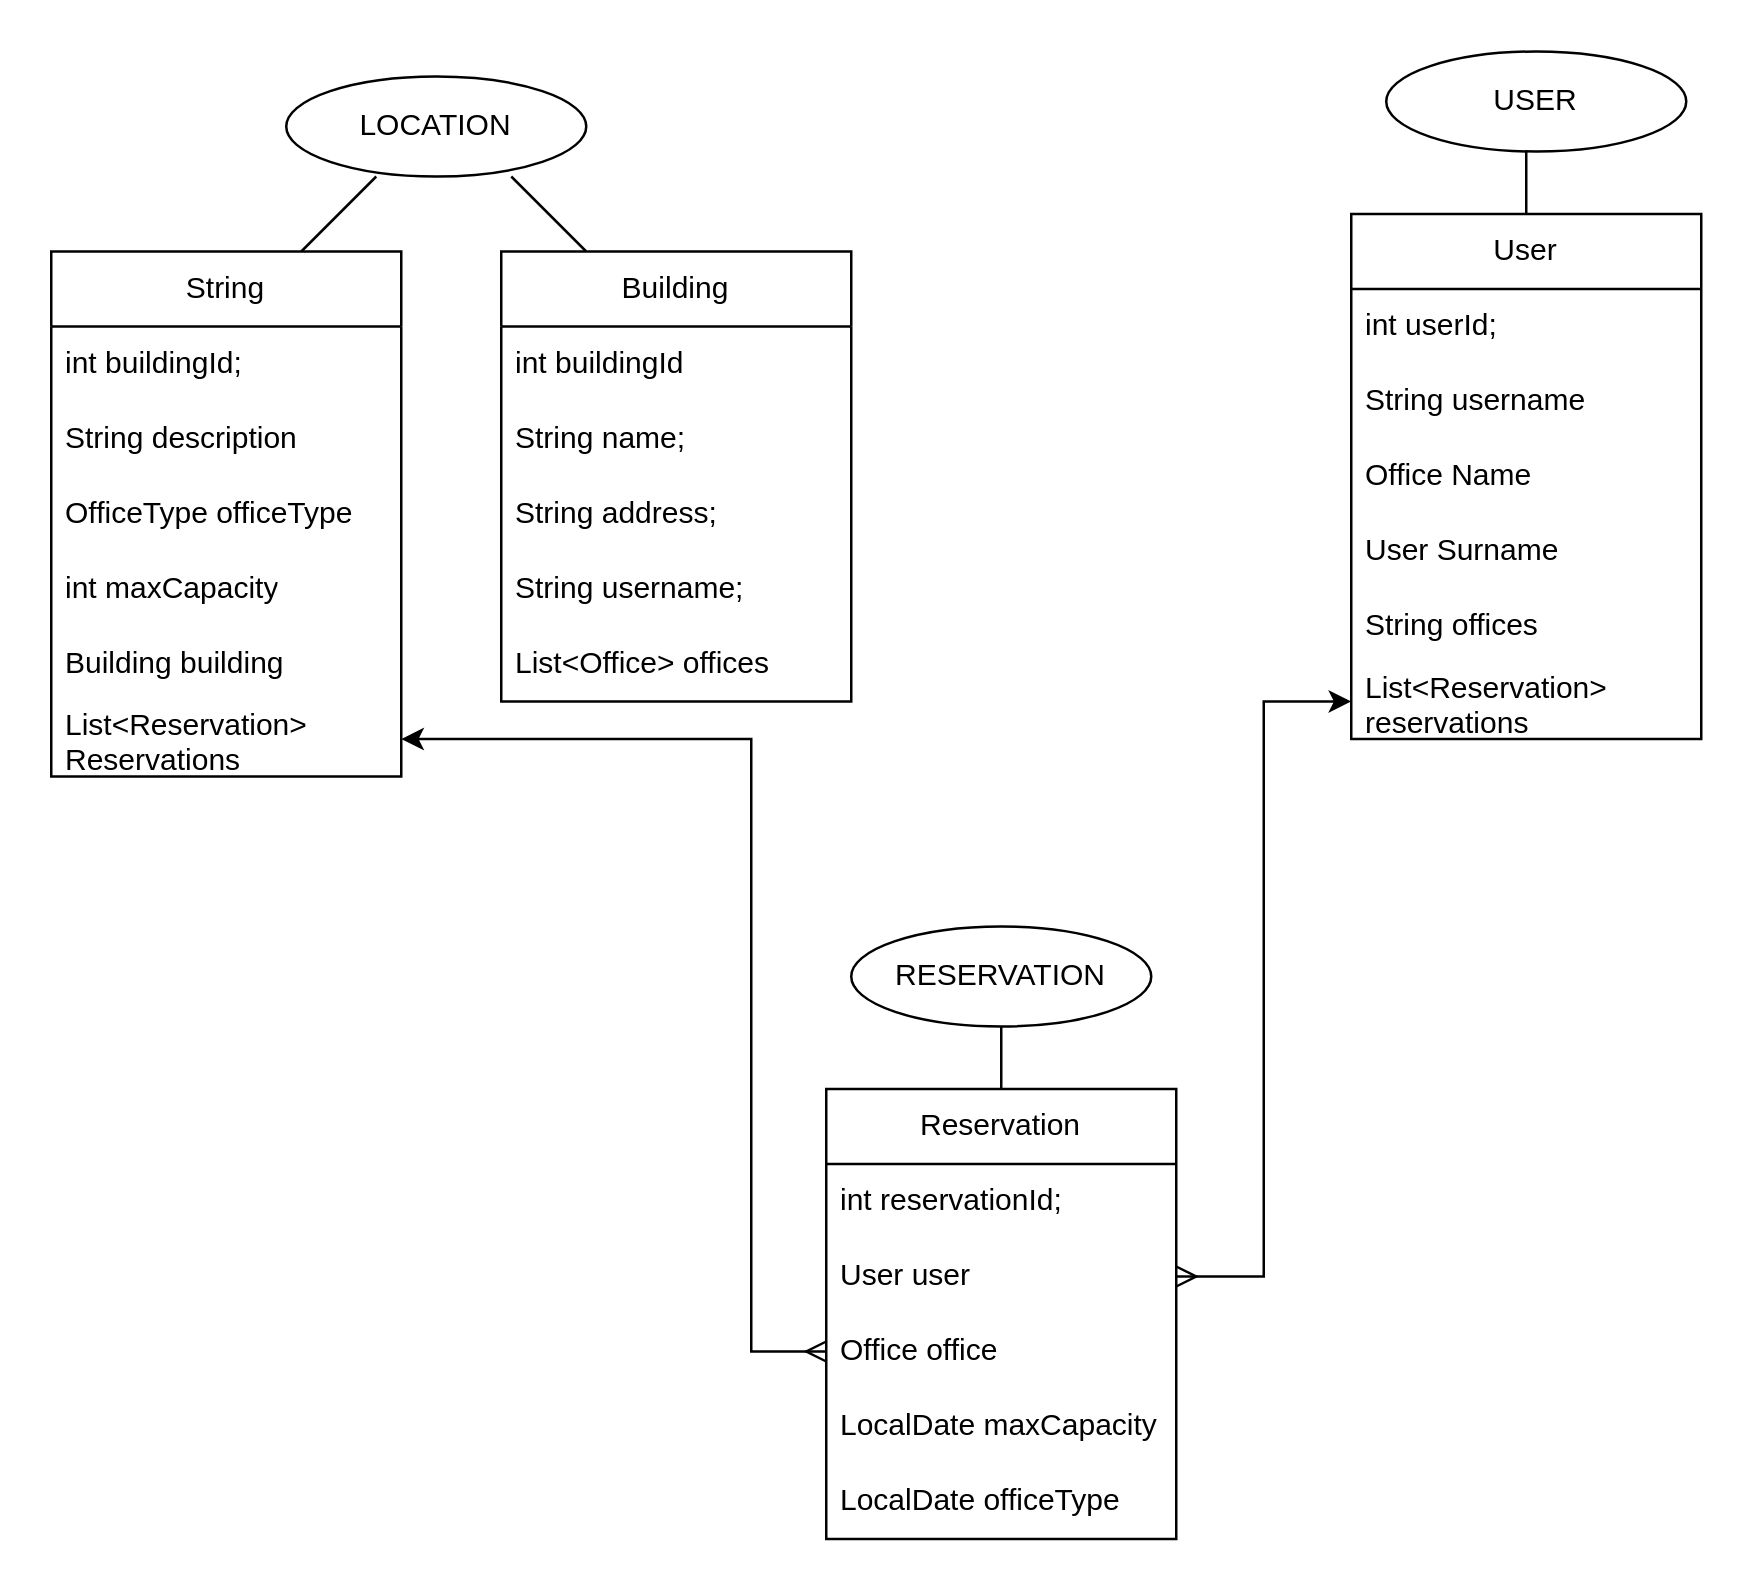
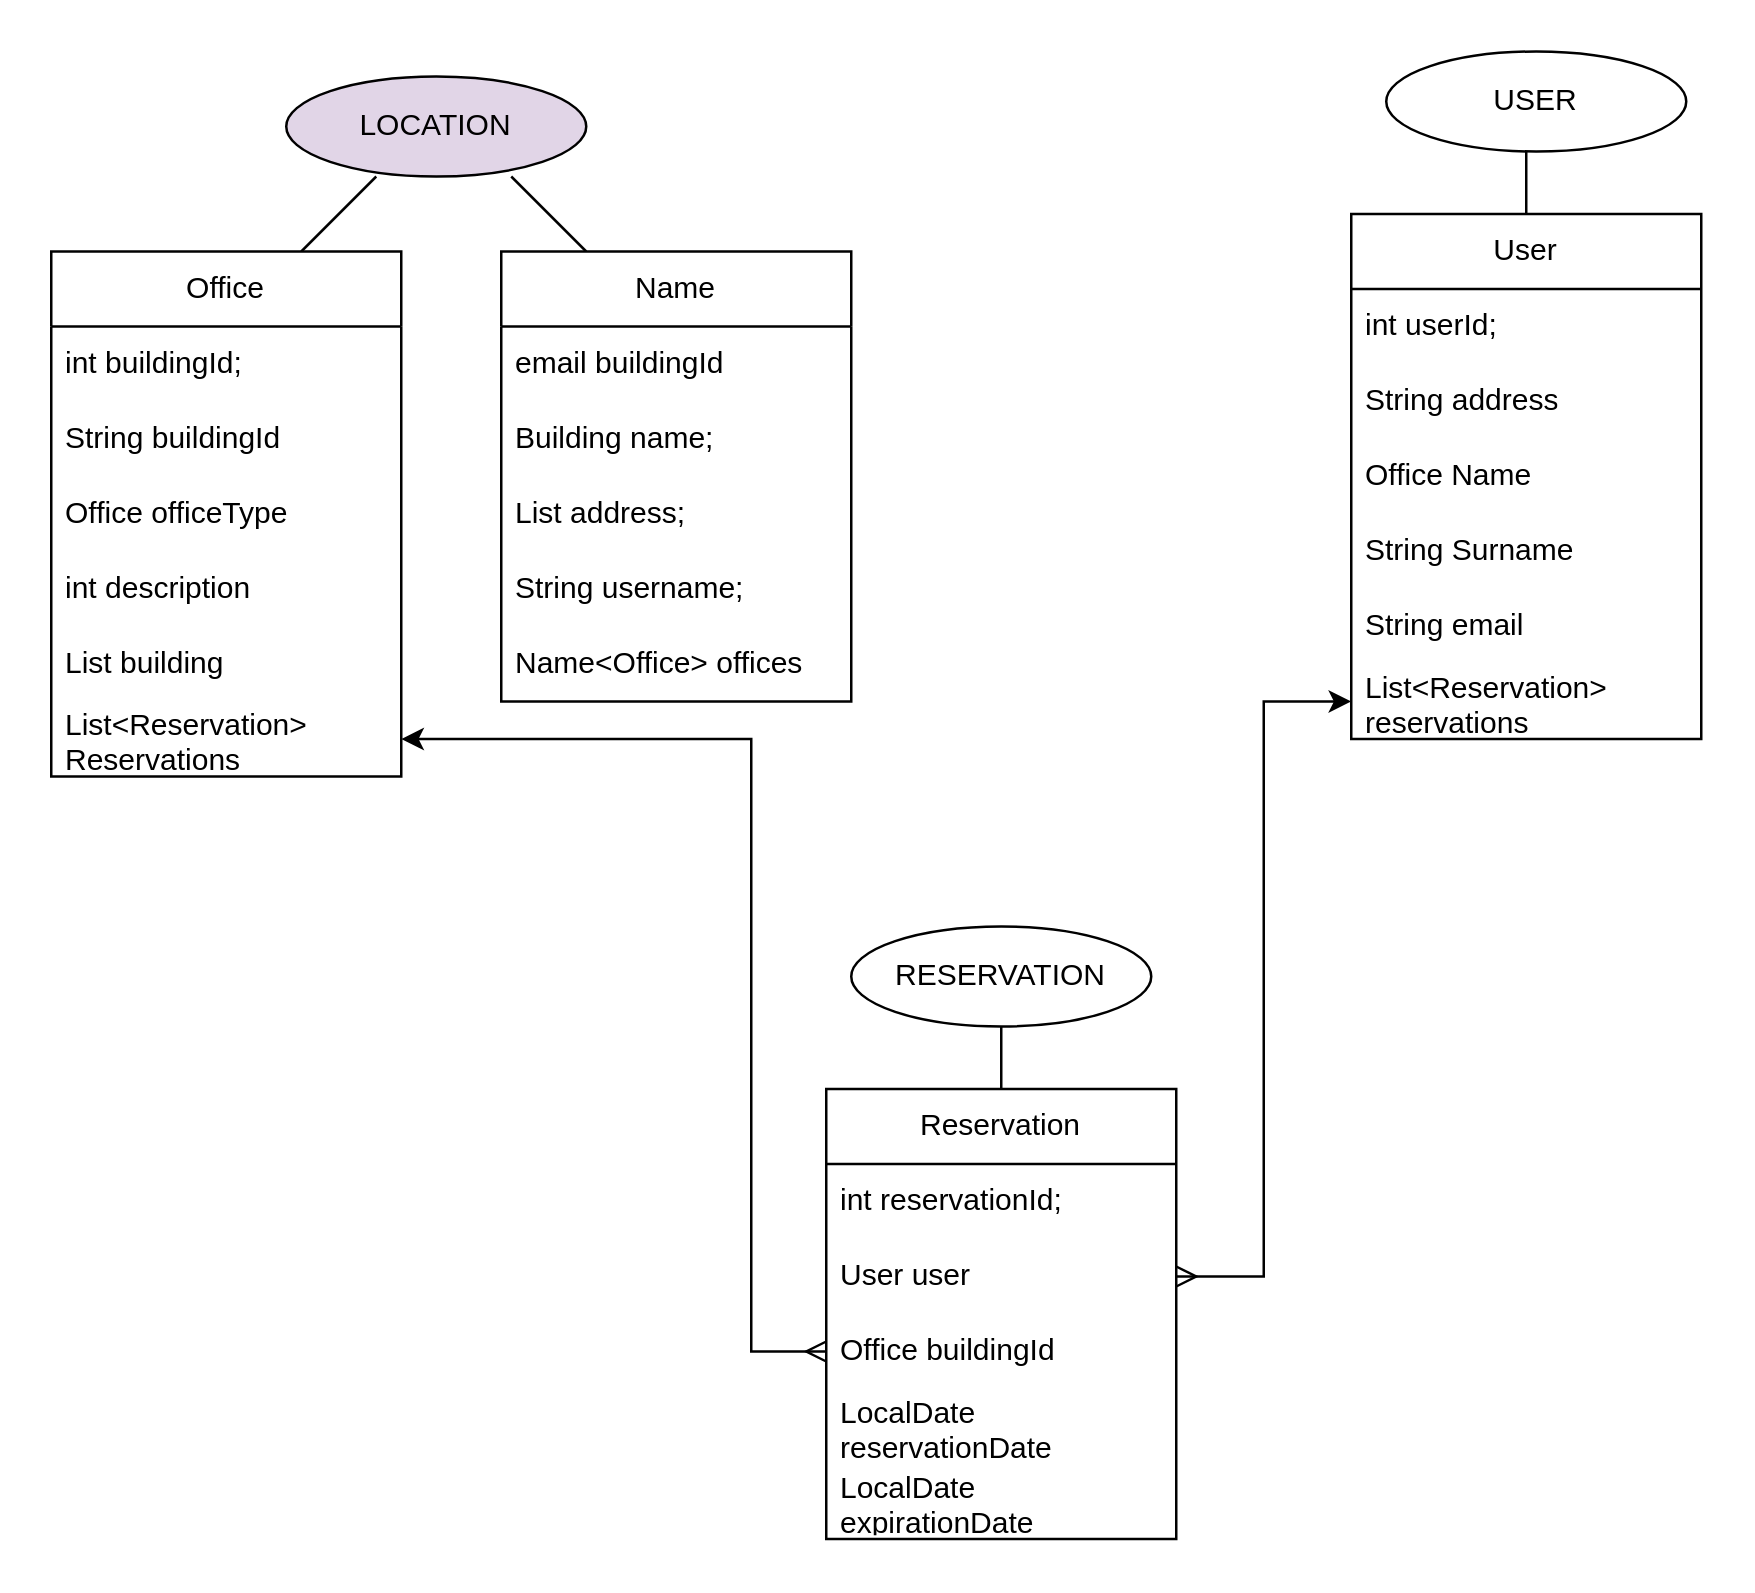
node "LOCATION": fillcolor #ffffff -> #e1d5e7
node "String": label "String" -> "Office"
node "Building": label "Building" -> "Name"
node "int buildingId": label "int buildingId" -> "email buildingId"
node "String username": label "String username" -> "String address"
node "String description": label "String description" -> "String buildingId"
node "String name;": label "String name;" -> "Building name;"
node "OfficeType officeType": label "OfficeType officeType" -> "Office officeType"
node "String address;": label "String address;" -> "List address;"
node "User Surname": label "User Surname" -> "String Surname"
node "int maxCapacity": label "int maxCapacity" -> "int description"
node "String offices": label "String offices" -> "String email"
node "Building building": label "Building building" -> "List building"
node "List<Office> offices": label "List<Office> offices" -> "Name<Office> offices"
node "Office office": label "Office office" -> "Office buildingId"
node "LocalDate maxCapacity": label "LocalDate maxCapacity" -> "LocalDate reservationDate"
node "LocalDate officeType": label "LocalDate officeType" -> "LocalDate expirationDate"
